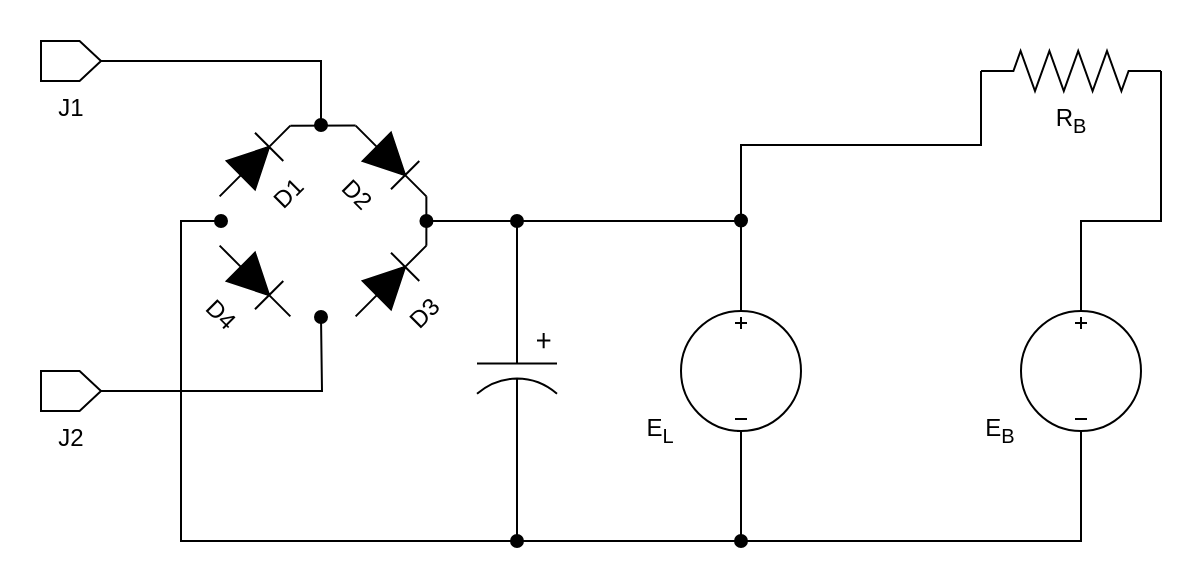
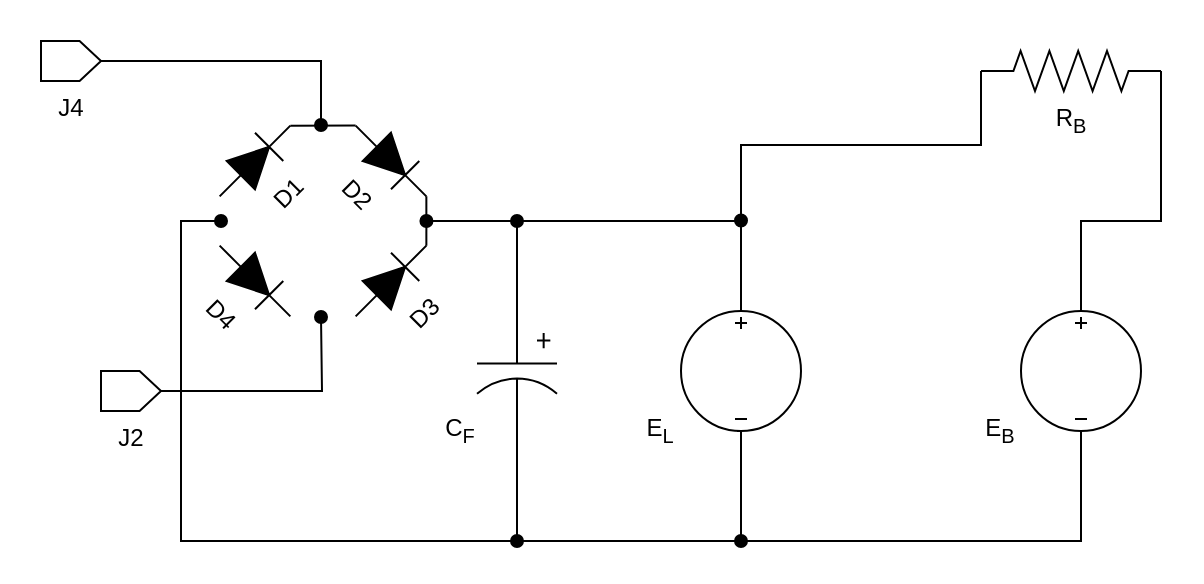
node "J1": label "J1" -> "J4"
node "J2": moved (71, 391) -> (131, 391)
node "CF": added
